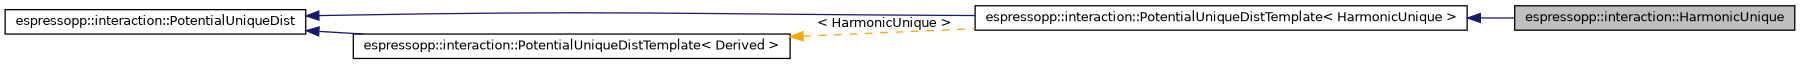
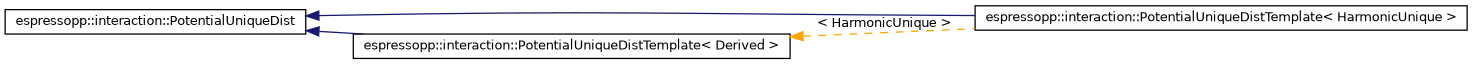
node "espressopp::interaction::HarmonicUnique": removed
